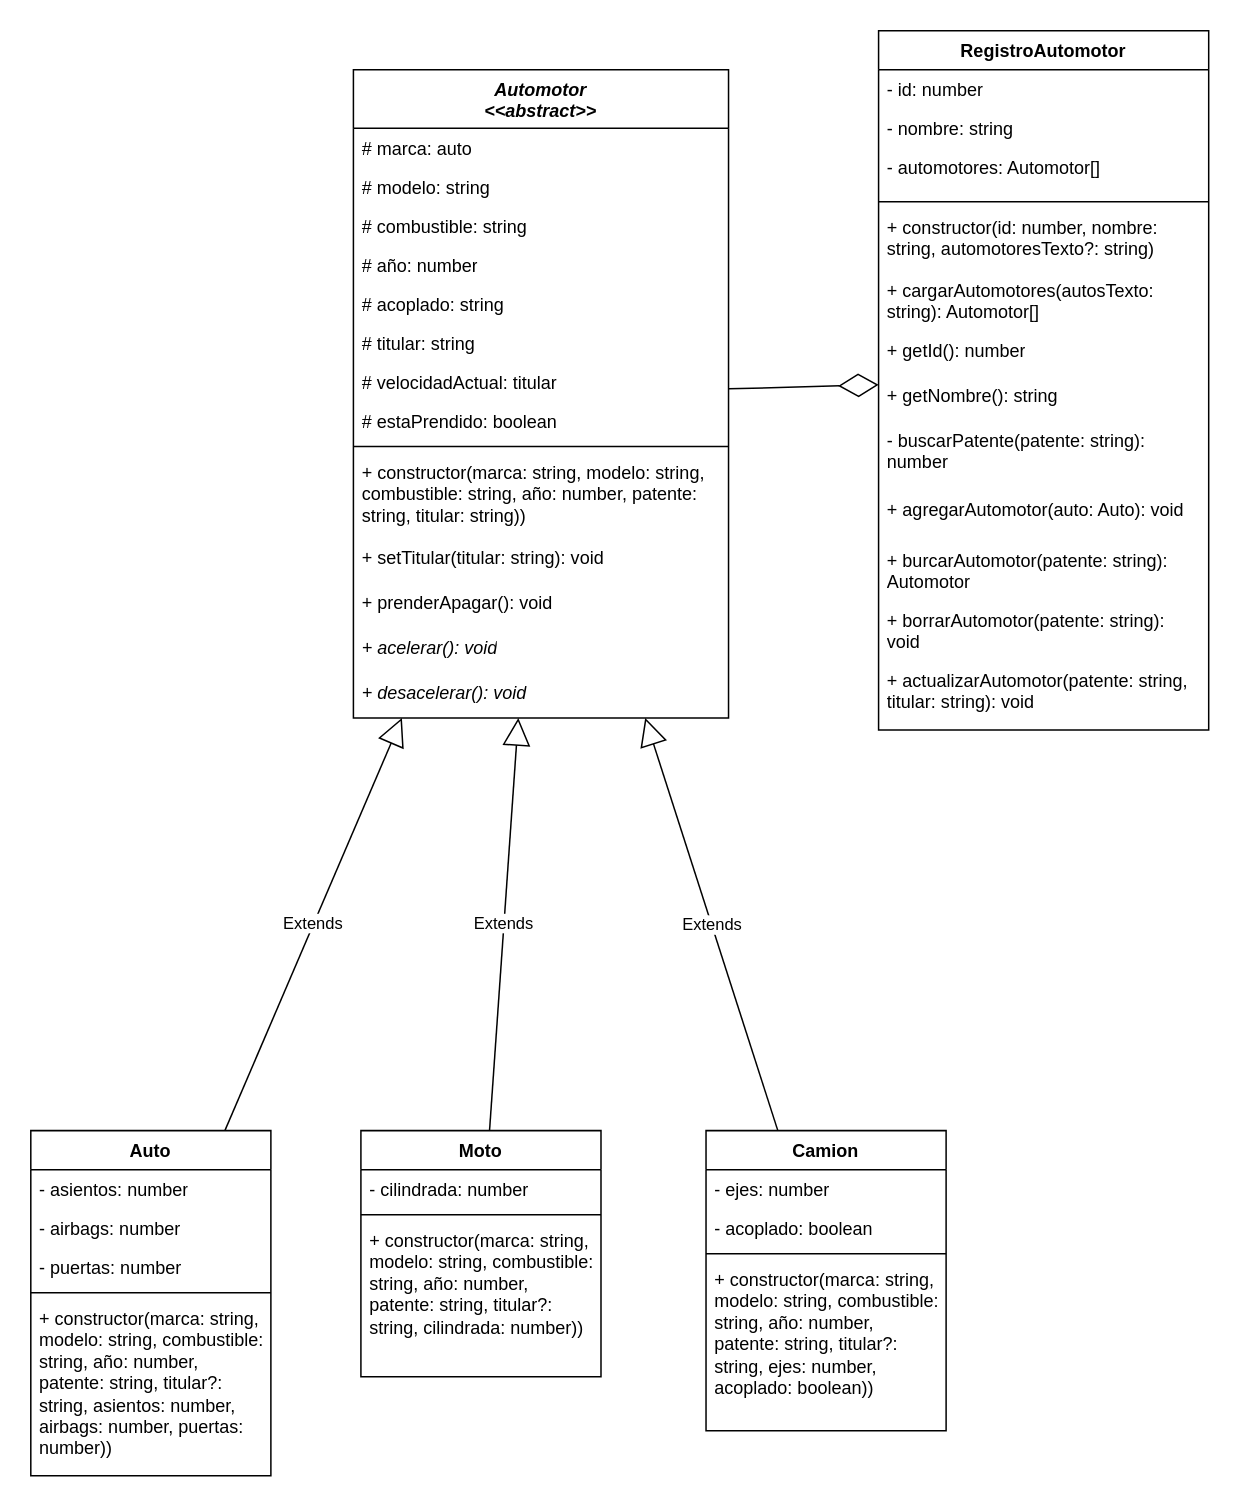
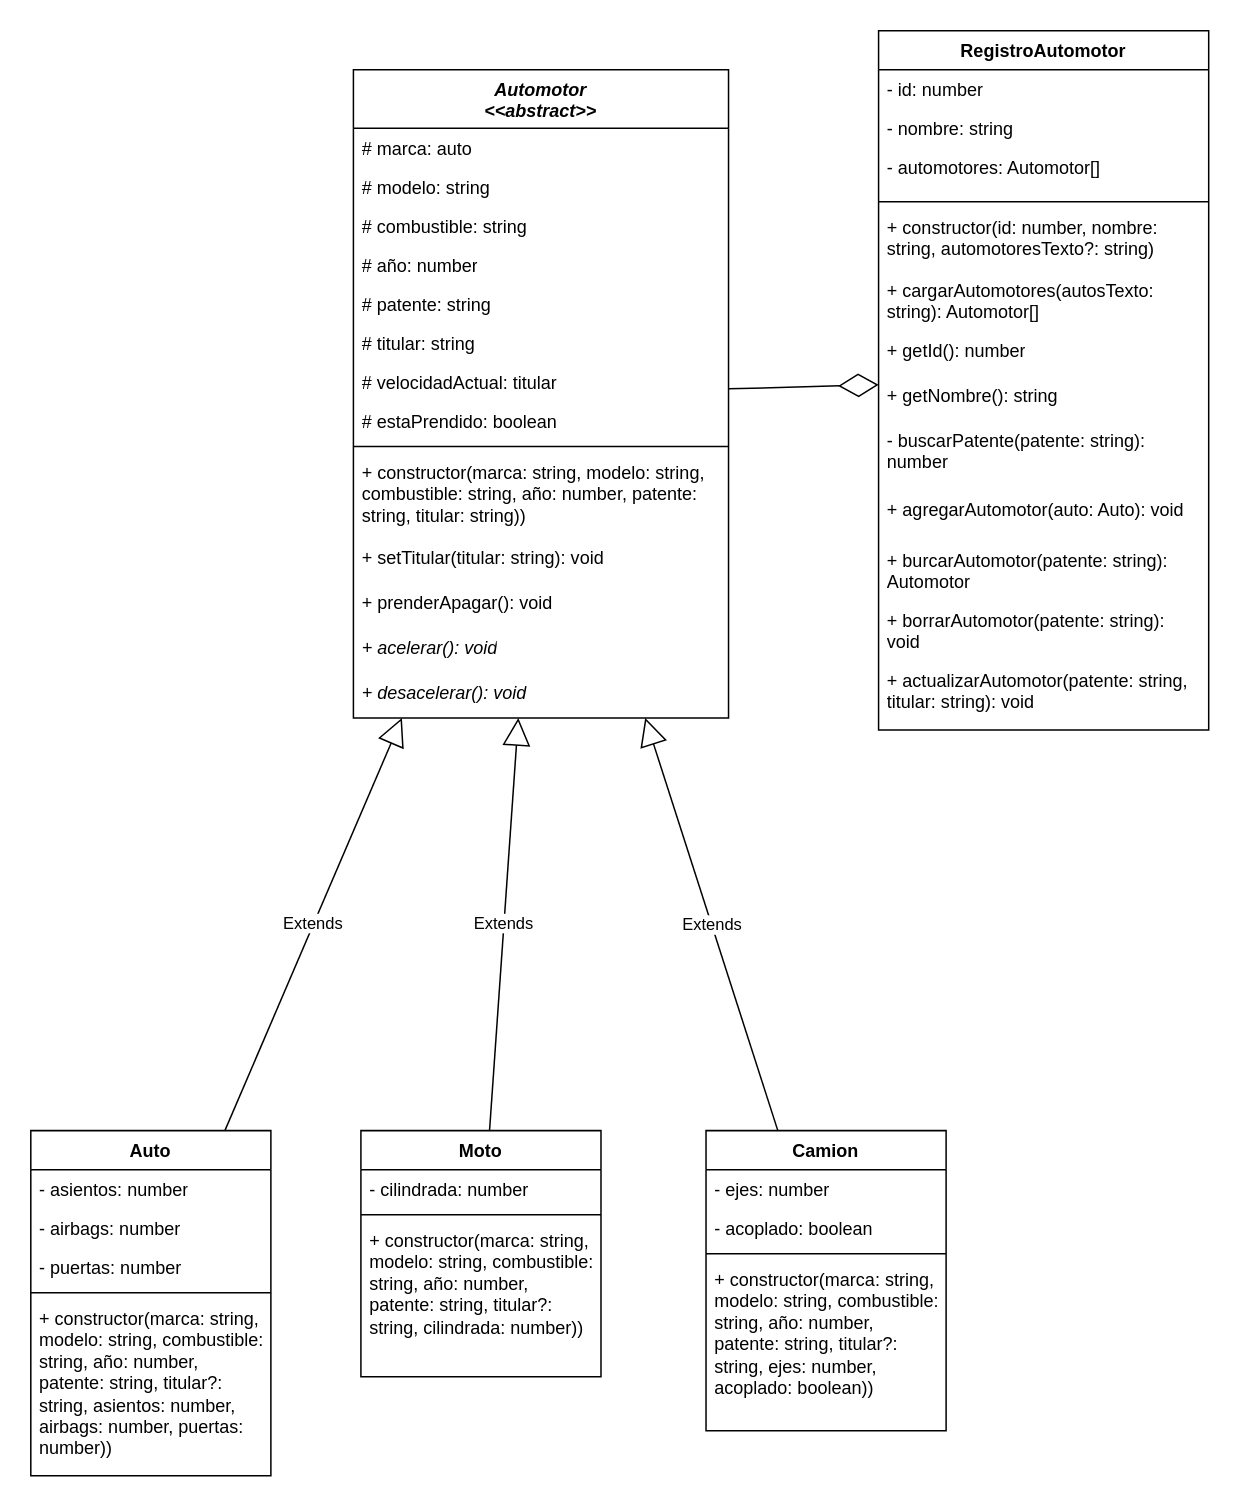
node "# acoplado: string": label "# acoplado: string" -> "# patente: string"
